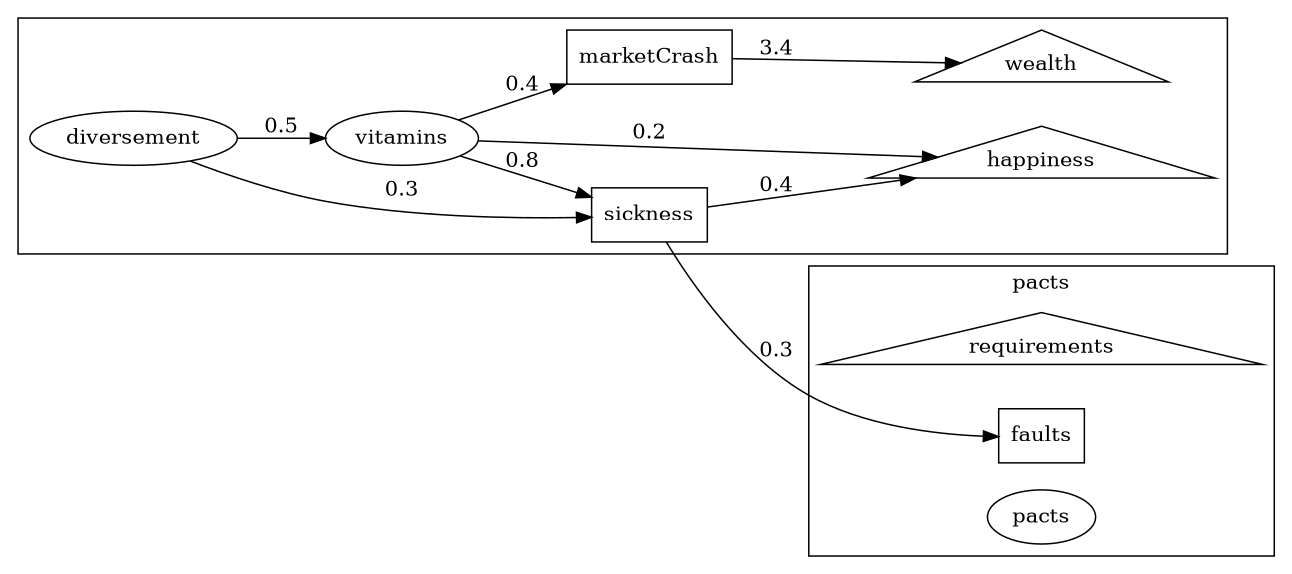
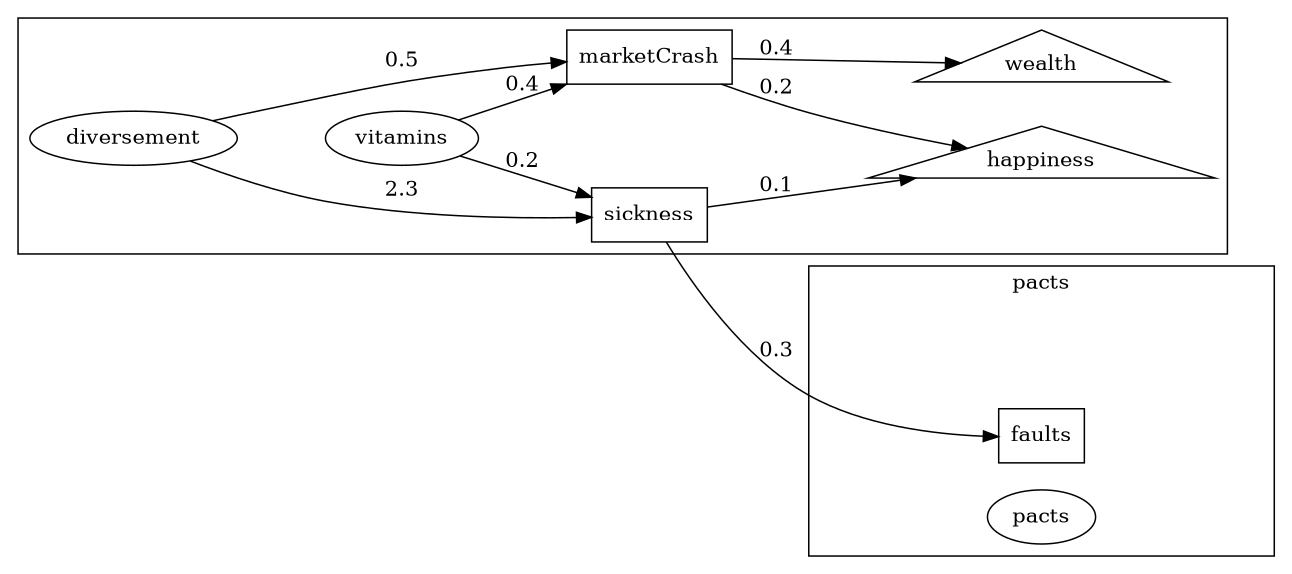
edge "marketCrash" -> "wealth": label "3.4" -> "0.4"
edge "diversement" -> "vitamins": now "diversement" -> "marketCrash"
edge "vitamins" -> "happiness": now "marketCrash" -> "happiness"
edge "vitamins" -> "sickness": label "0.8" -> "0.2"
edge "sickness" -> "happiness": label "0.4" -> "0.1"
edge "diversement" -> "sickness": label "0.3" -> "2.3"
node "requirements": removed
